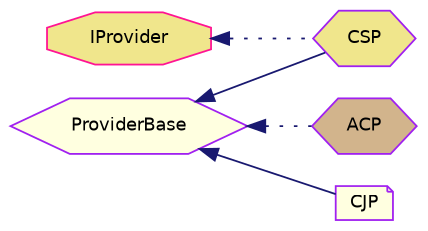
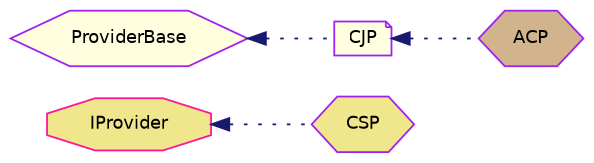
edge "CSP" -> "ProviderBase": removed
edge "ACP" -> "ProviderBase": now "ACP" -> "CJP"
edge "CJP" -> "ProviderBase": style solid -> dotted
